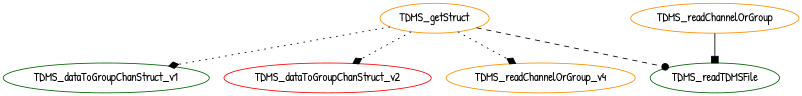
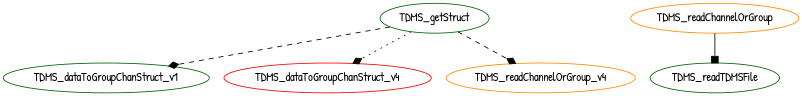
node "TDMS_getStruct": color darkorange -> darkgreen
edge "TDMS_getStruct" -> "TDMS_readChannelOrGroup_v4": style dotted -> dashed
edge "TDMS_getStruct" -> "TDMS_dataToGroupChanStruct_v1": style dotted -> dashed
edge "TDMS_getStruct" -> "TDMS_readTDMSFile": removed
node "TDMS_dataToGroupChanStruct_v2": label "TDMS_dataToGroupChanStruct_v2" -> "TDMS_dataToGroupChanStruct_v4"
